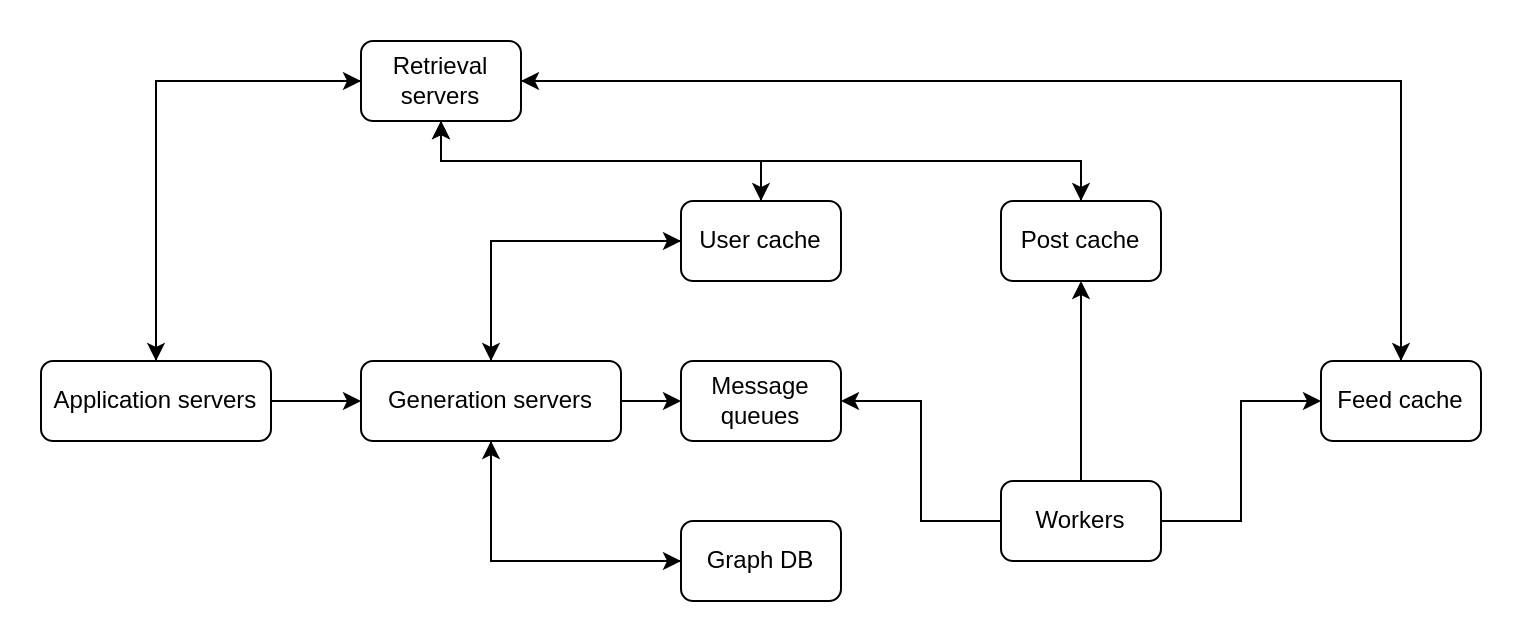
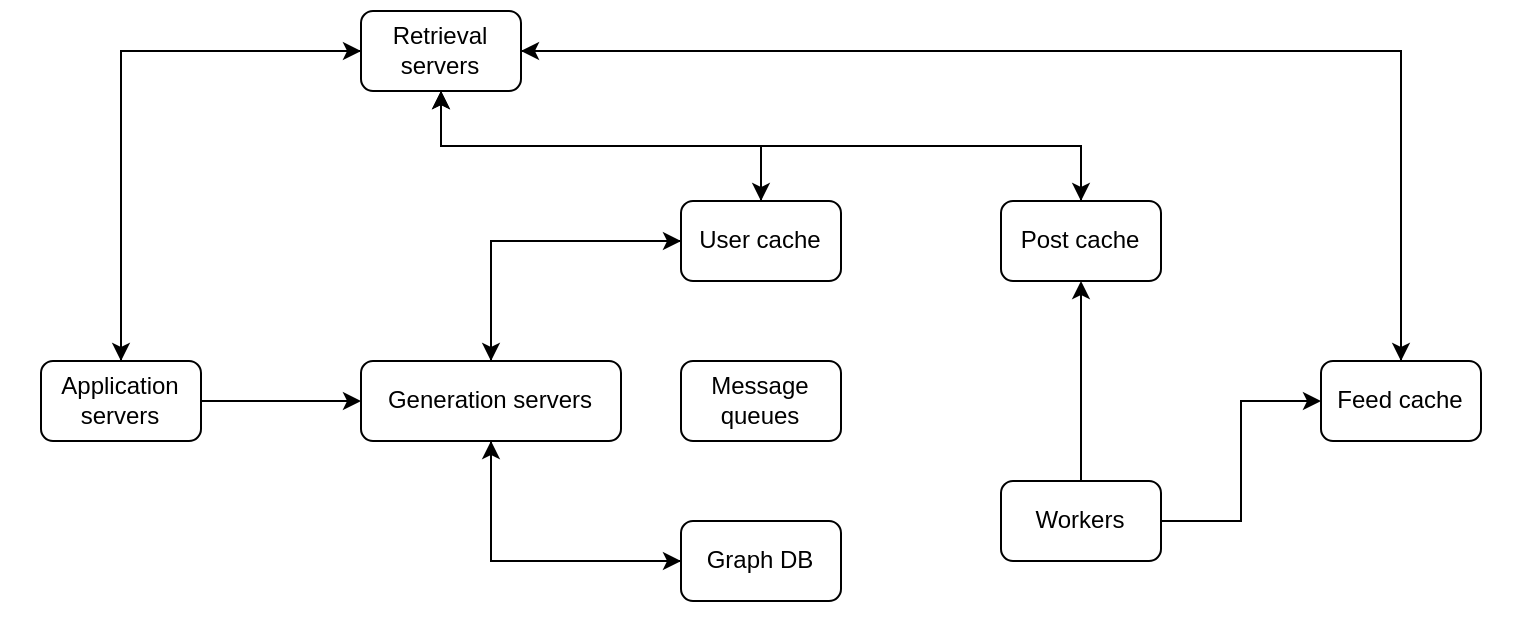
node "Retrieval servers": moved (441, 81) -> (441, 51)
node "Application servers": size 230x80 -> 160x80
edge "Generation servers" -> "Message queues": removed
edge "Workers" -> "Message queues": removed
